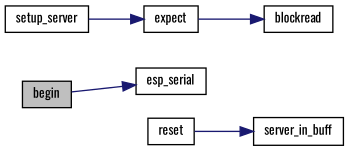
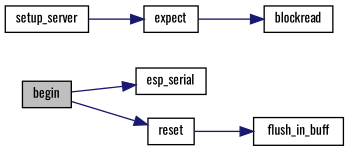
edge "begin" -> "reset": added
node "server_in_buff": label "server_in_buff" -> "flush_in_buff"
